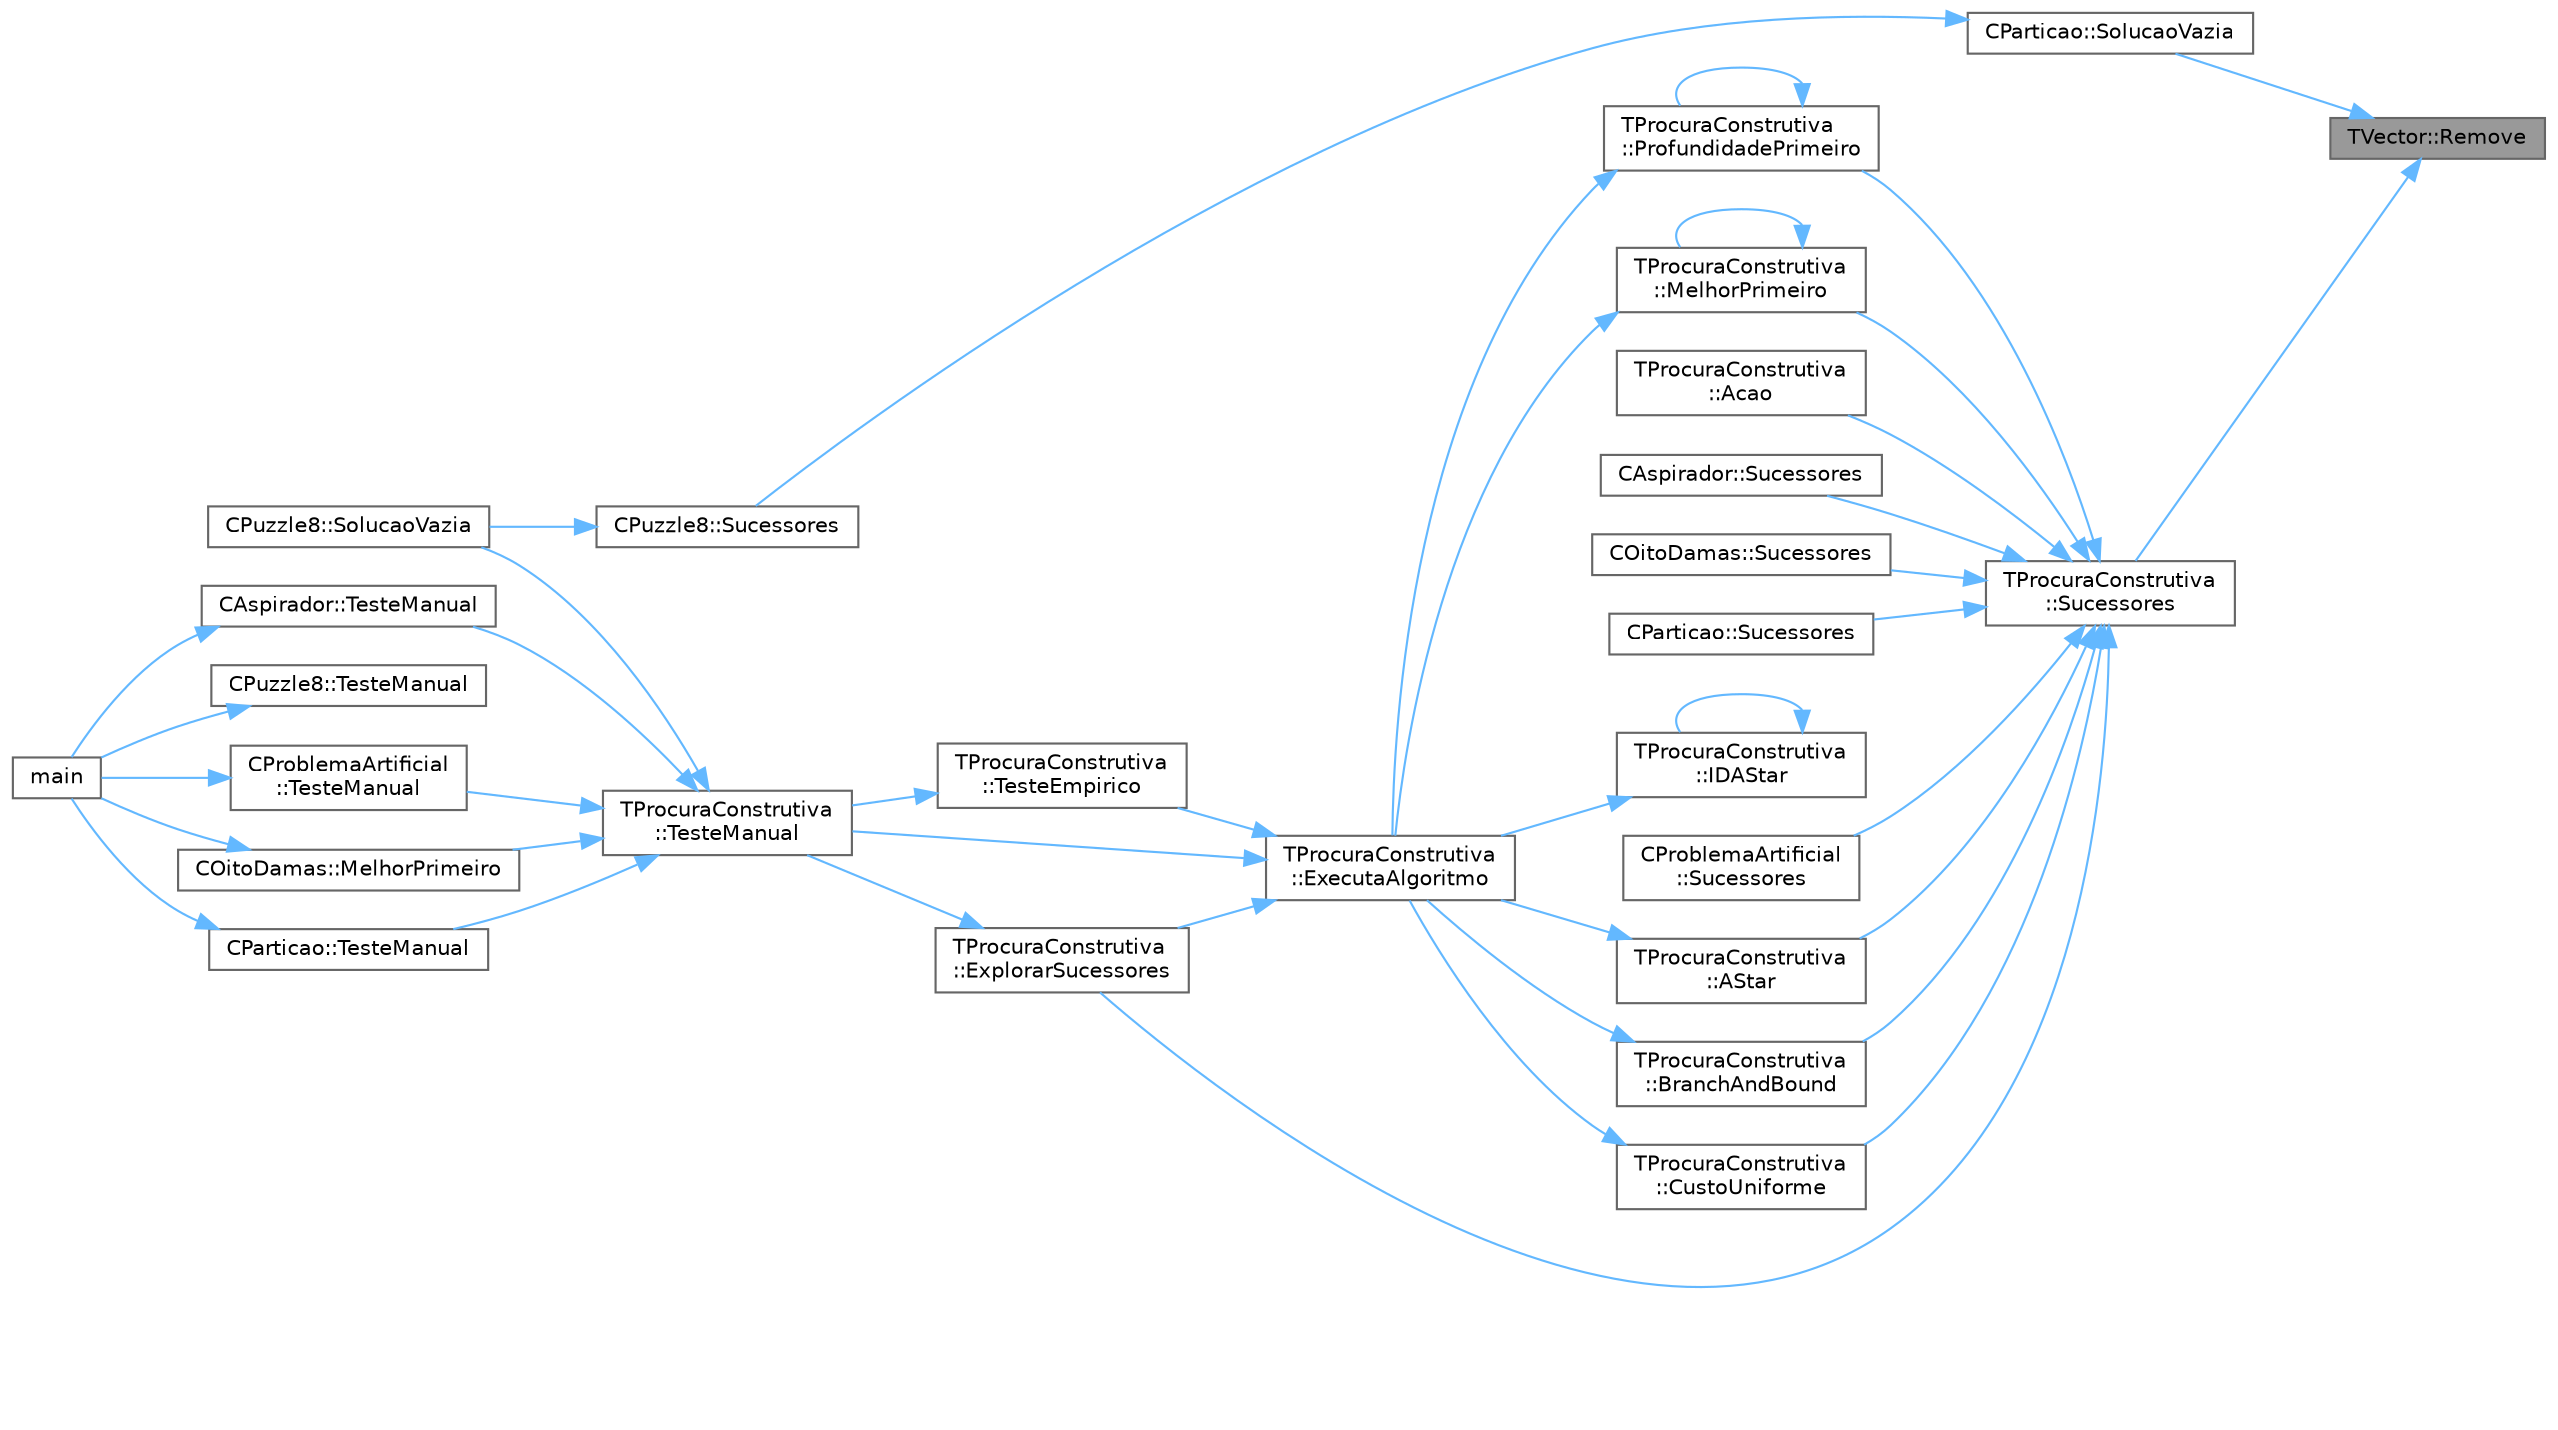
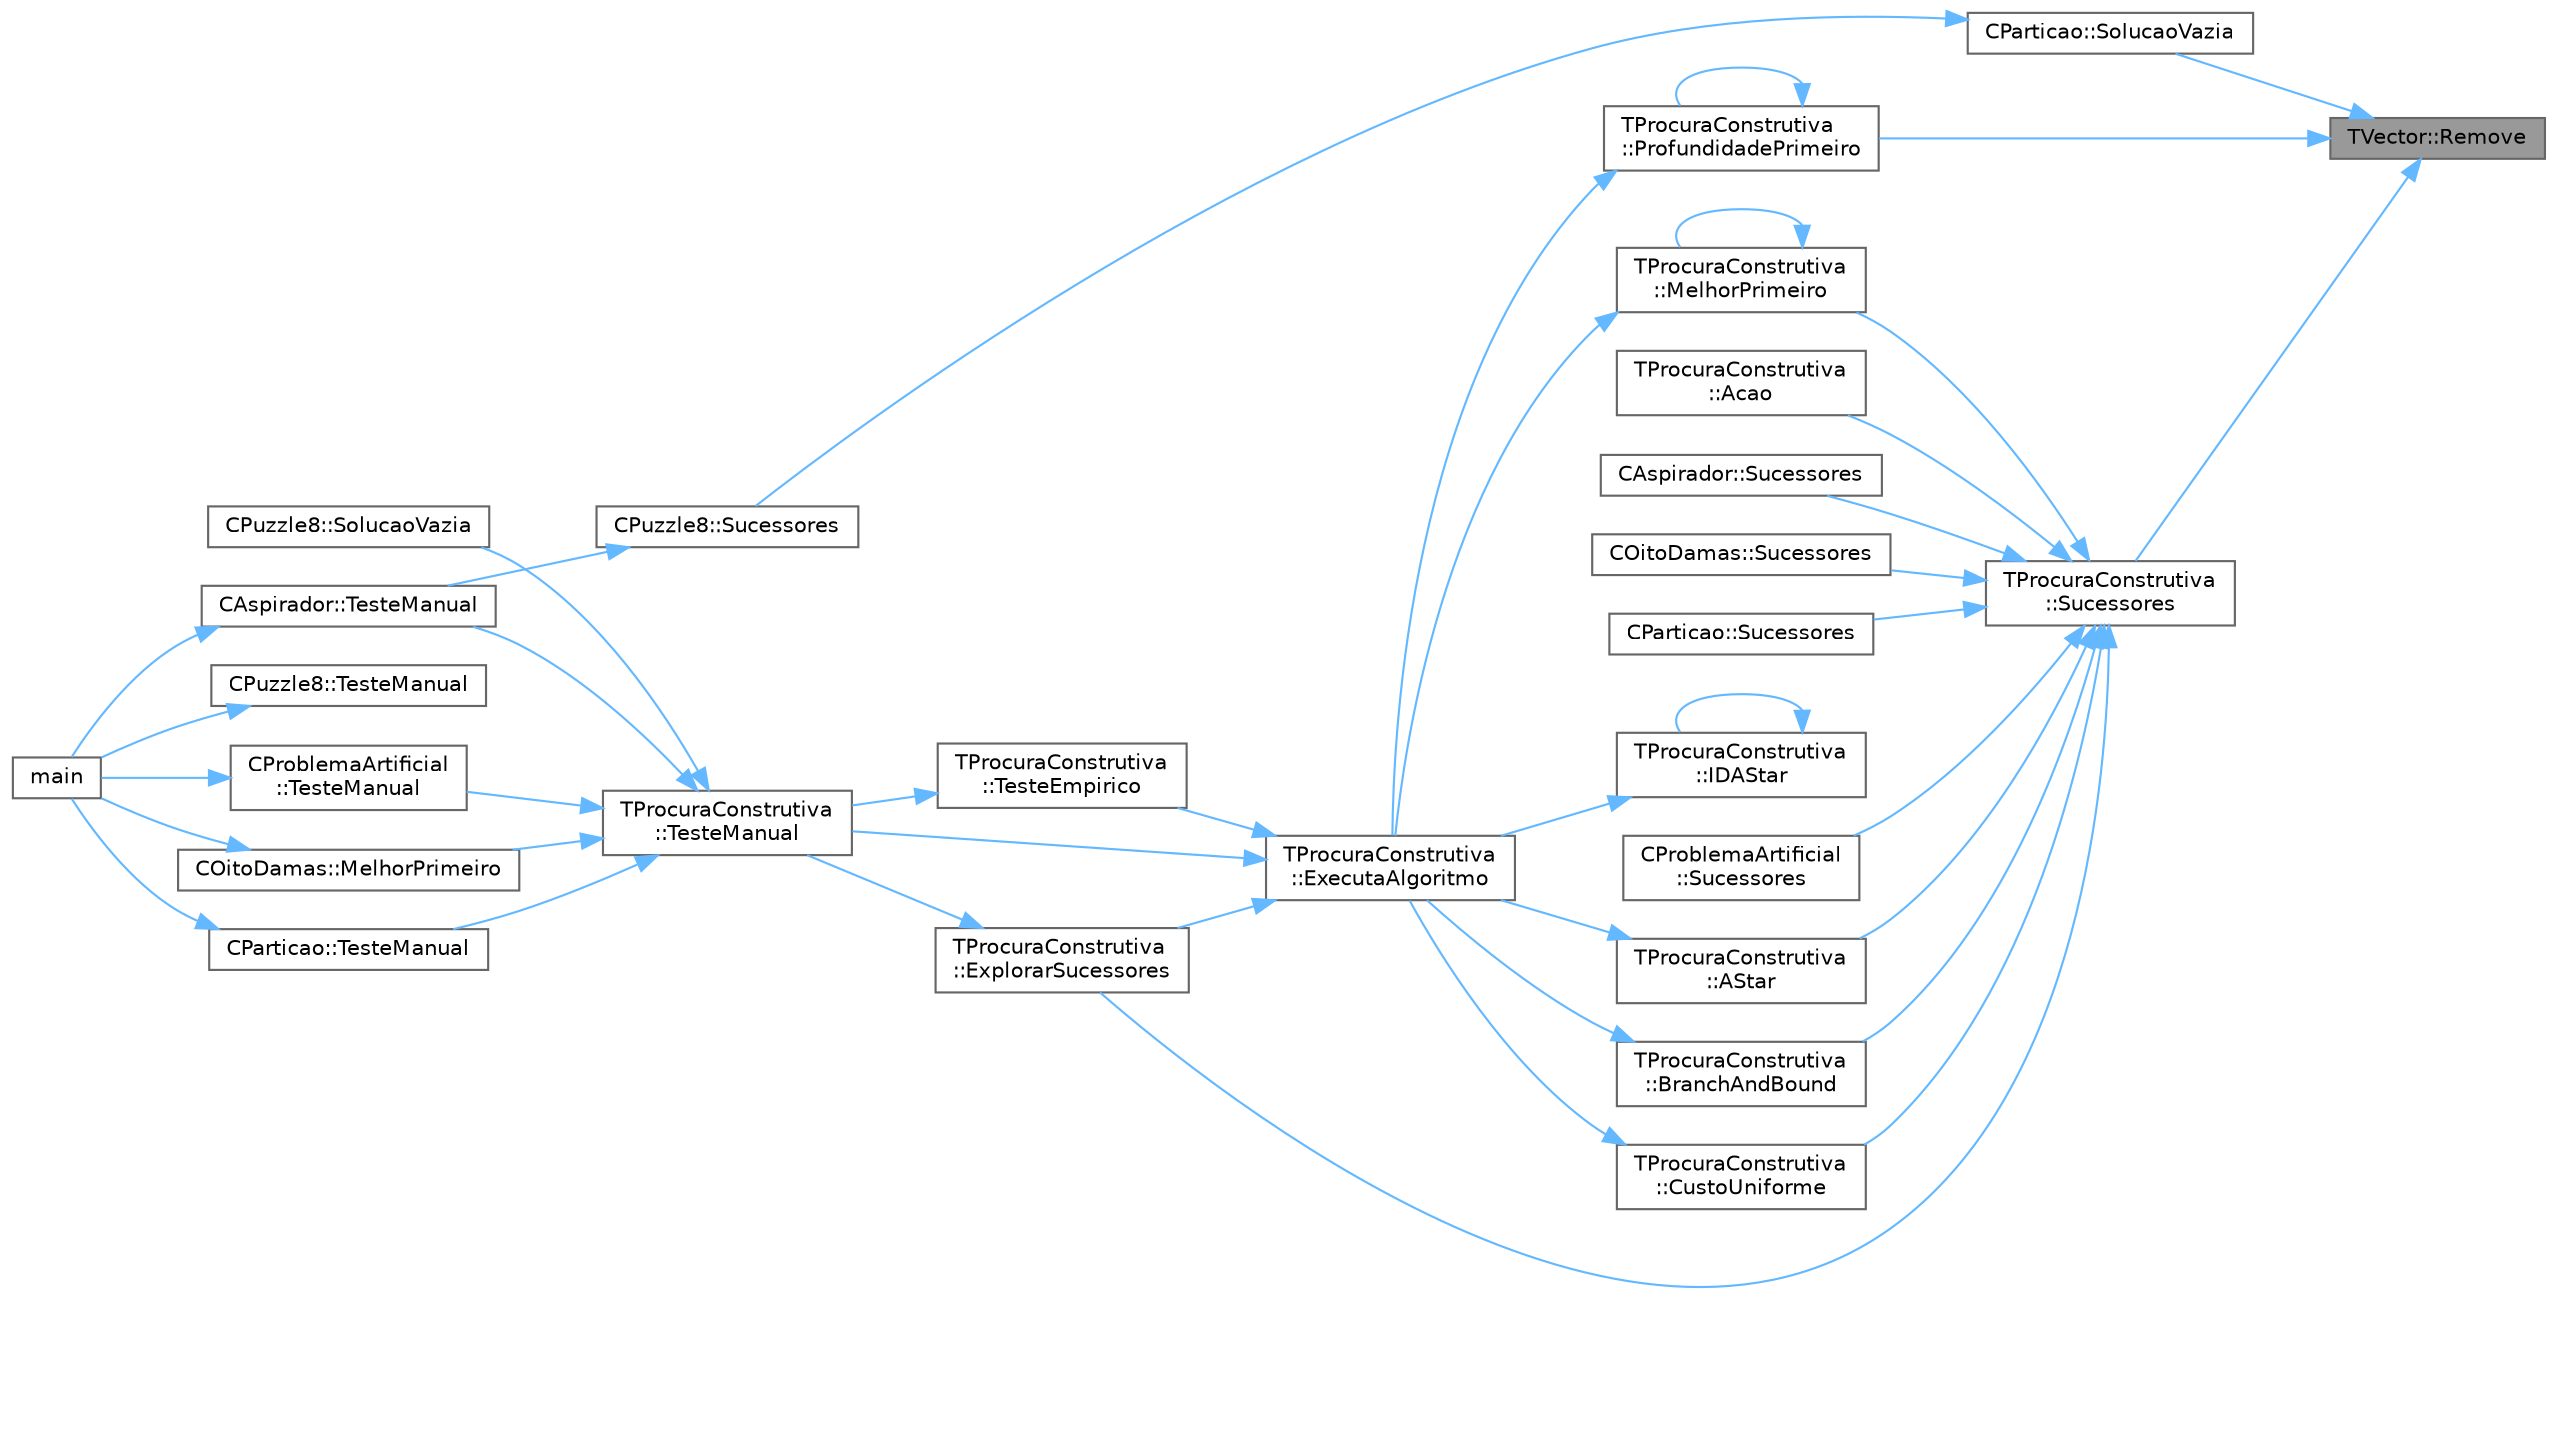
edge "TProcuraConstrutiva ::ProfundidadePrimeiro" -> "TProcuraConstrutiva ::Sucessores": now "TProcuraConstrutiva ::ProfundidadePrimeiro" -> "TVector::Remove"
edge "CPuzzle8::SolucaoVazia" -> "CPuzzle8::Sucessores": now "CAspirador::TesteManual" -> "CPuzzle8::Sucessores"
